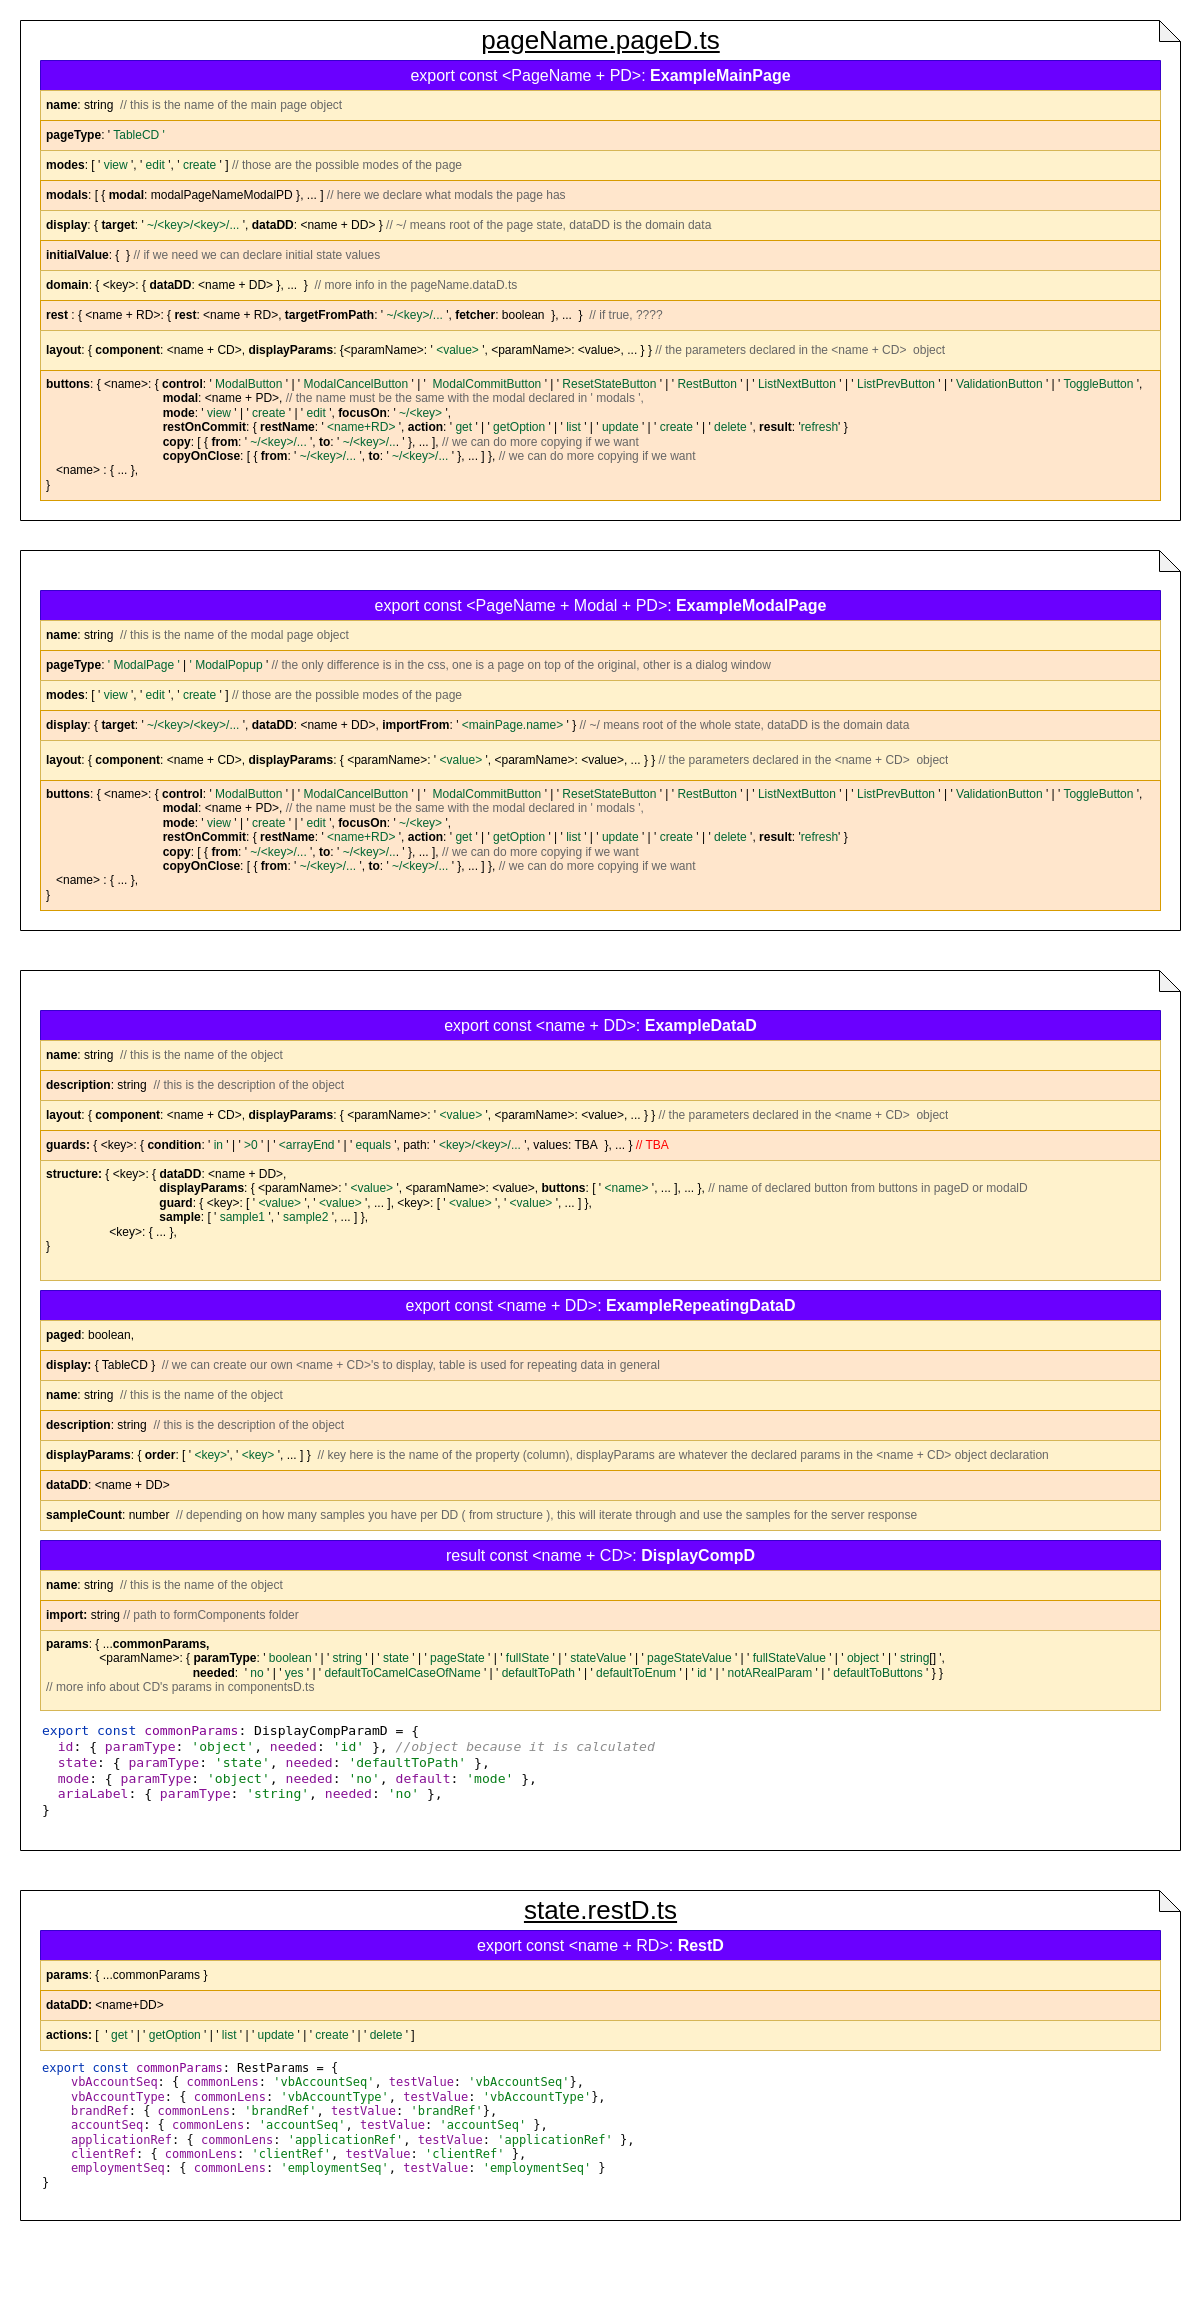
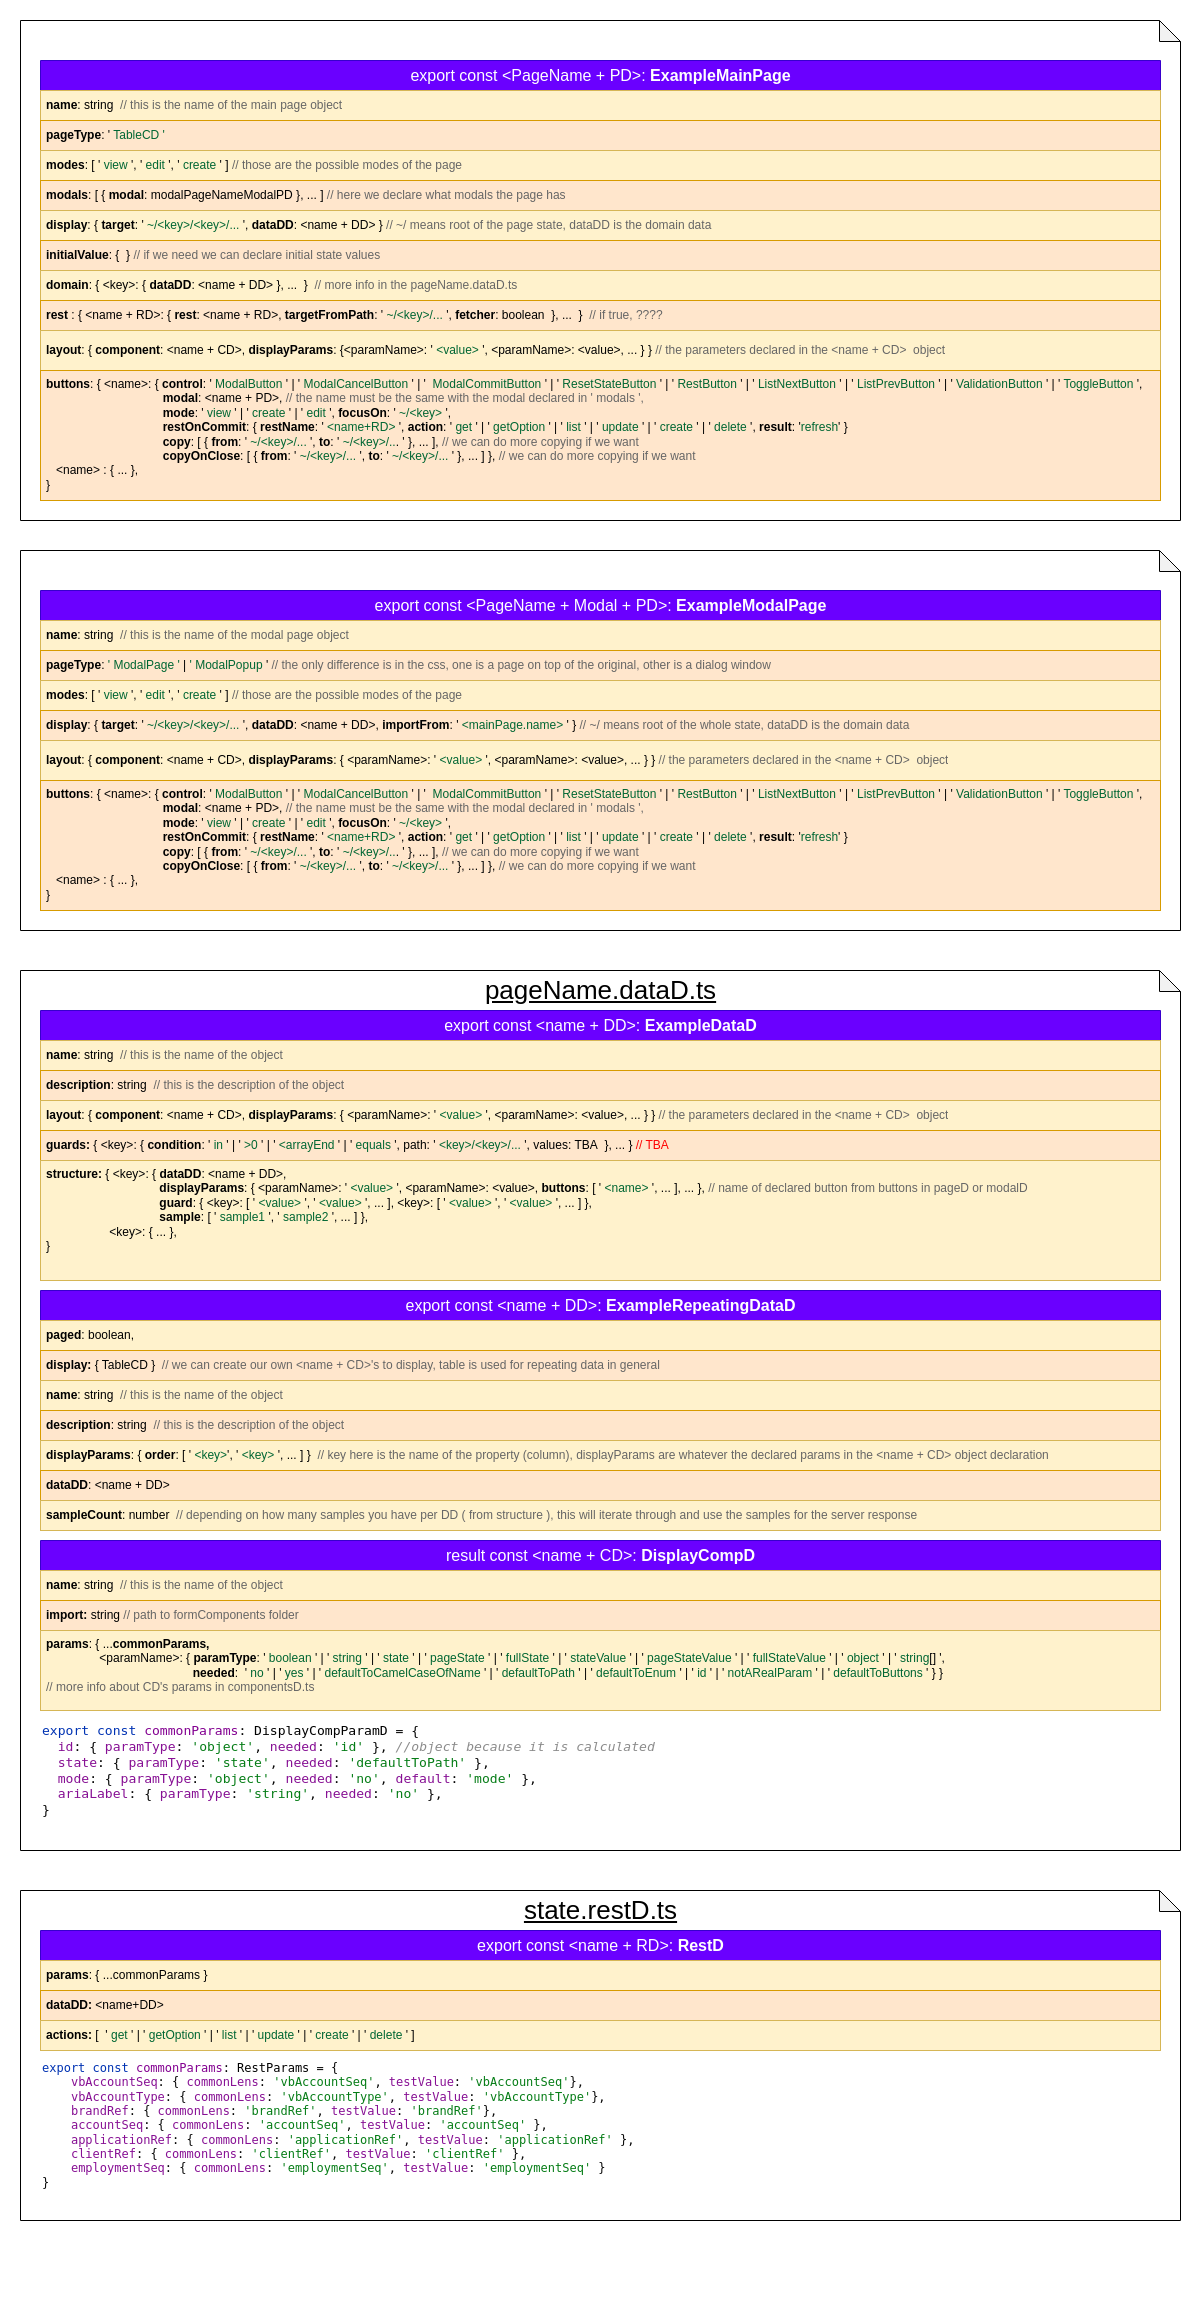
node "pageName.pageD.ts": removed
node "pageName.dataD.ts": added
